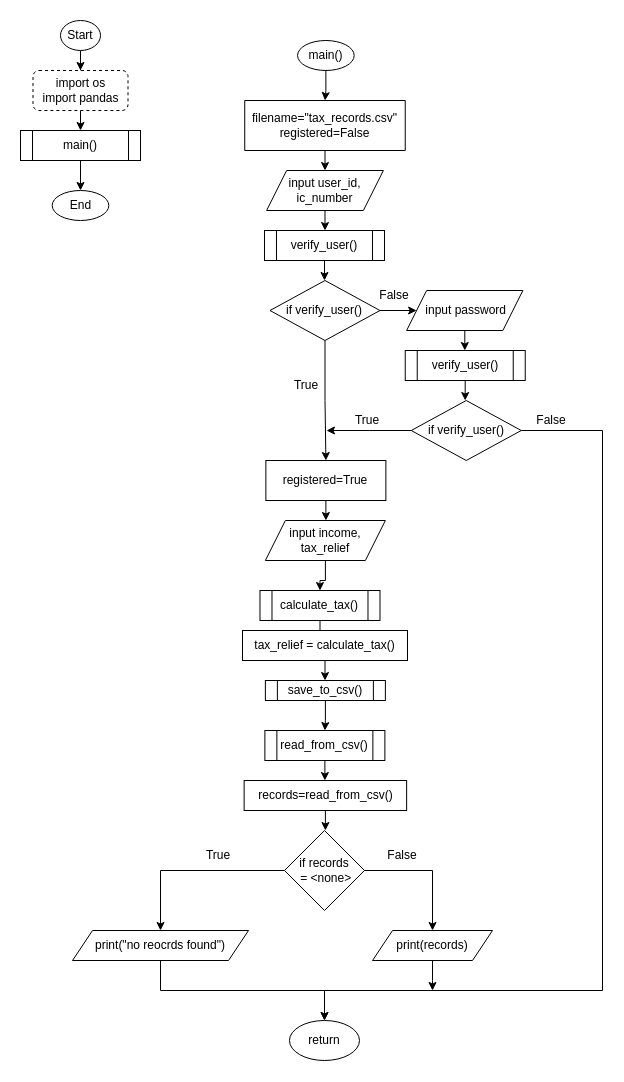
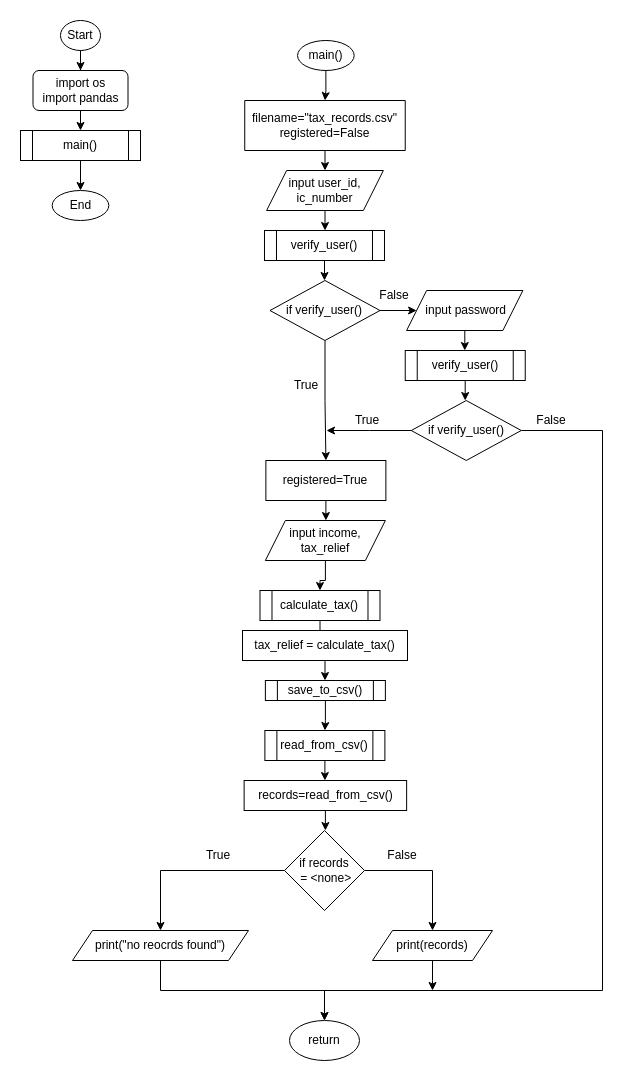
node "import os import pandas": style dashed -> solid
